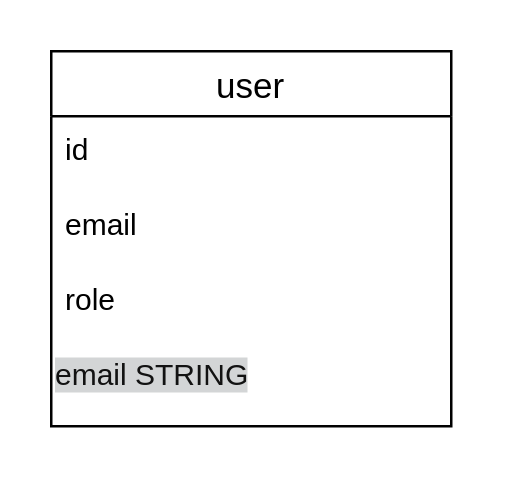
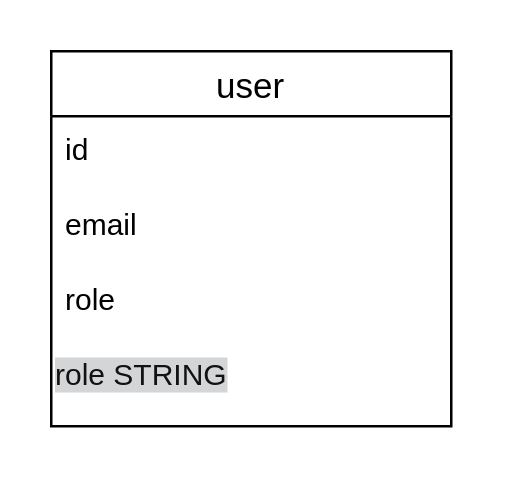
node "email STRING": label "email STRING" -> "role STRING"
